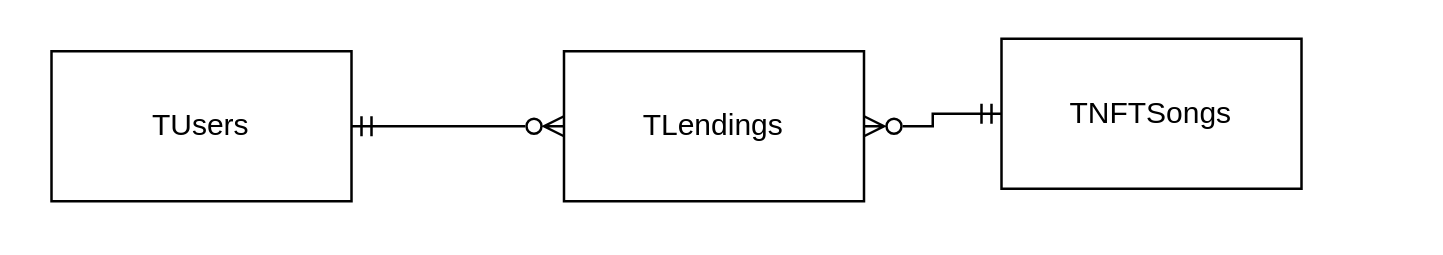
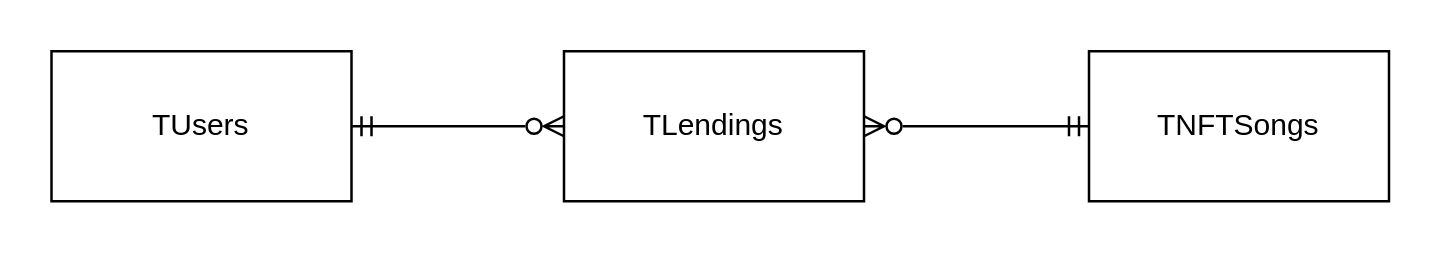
node "TNFTSongs": moved (1151, 114) -> (1239, 126)
